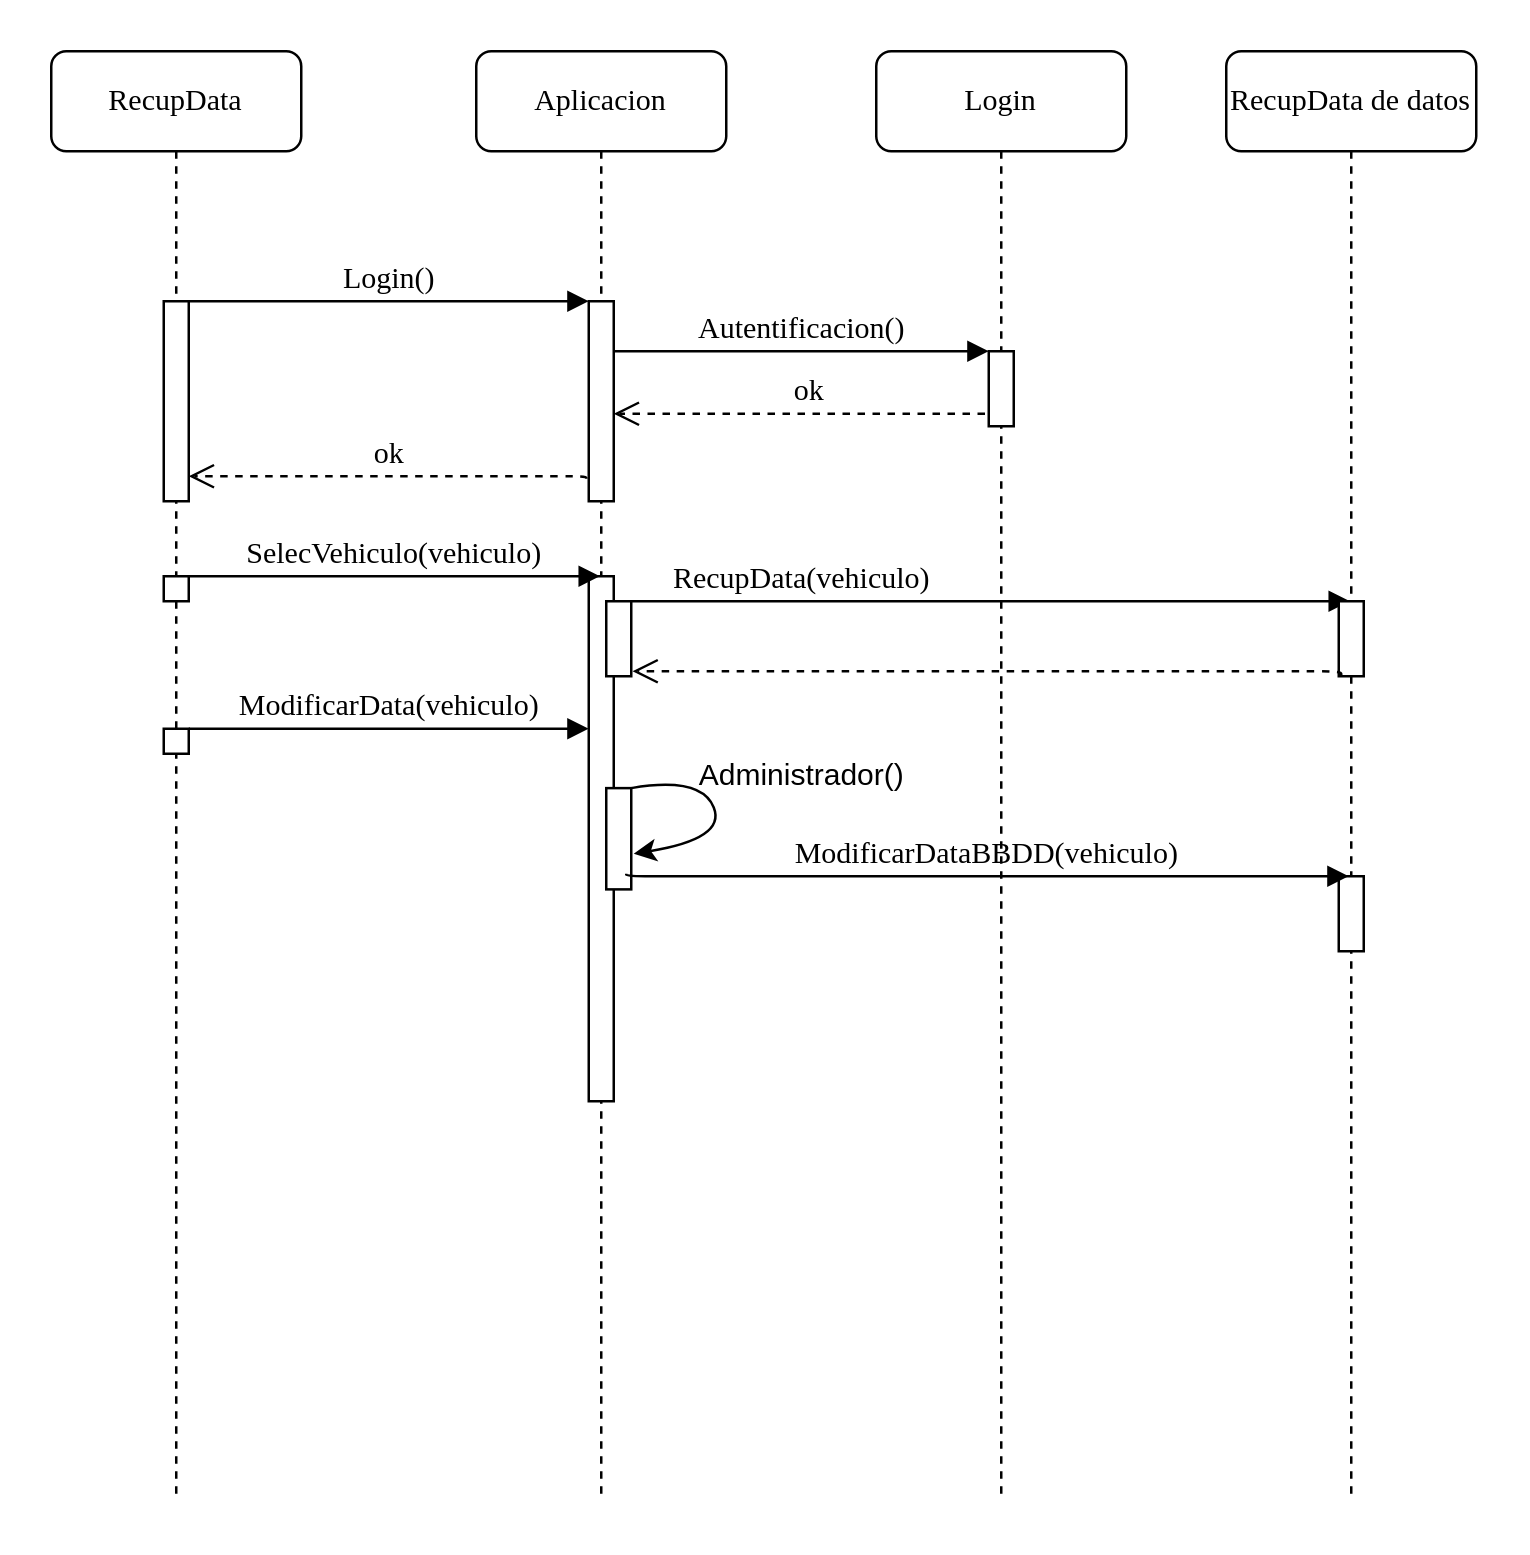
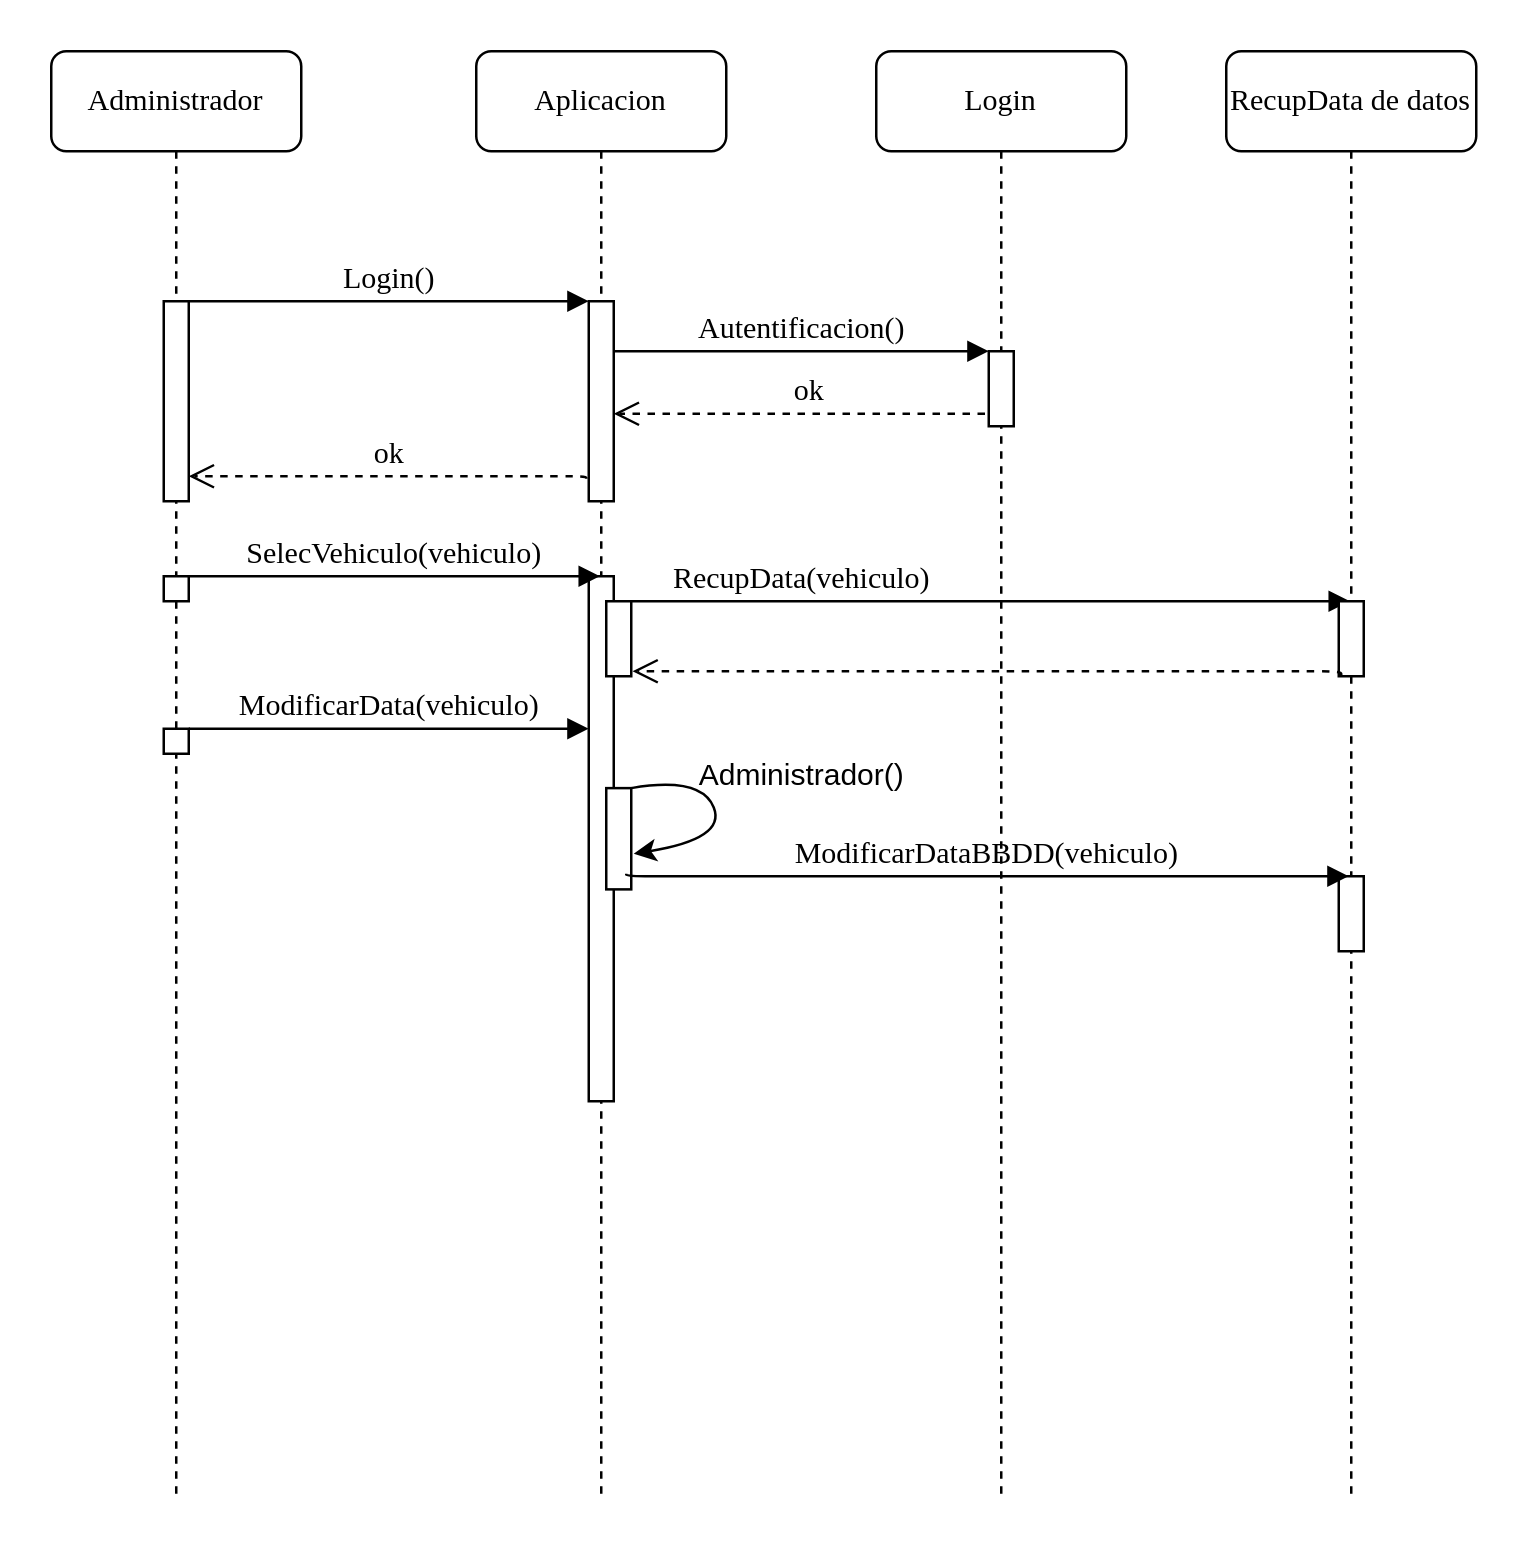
node "RecupData": label "RecupData" -> "Administrador"
